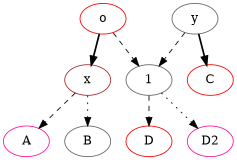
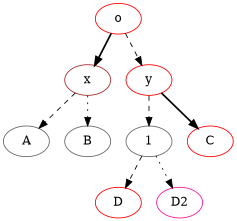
node "y": color gray40 -> red
edge "o" -> "1": now "o" -> "y"
node "A": color deeppink -> gray40
